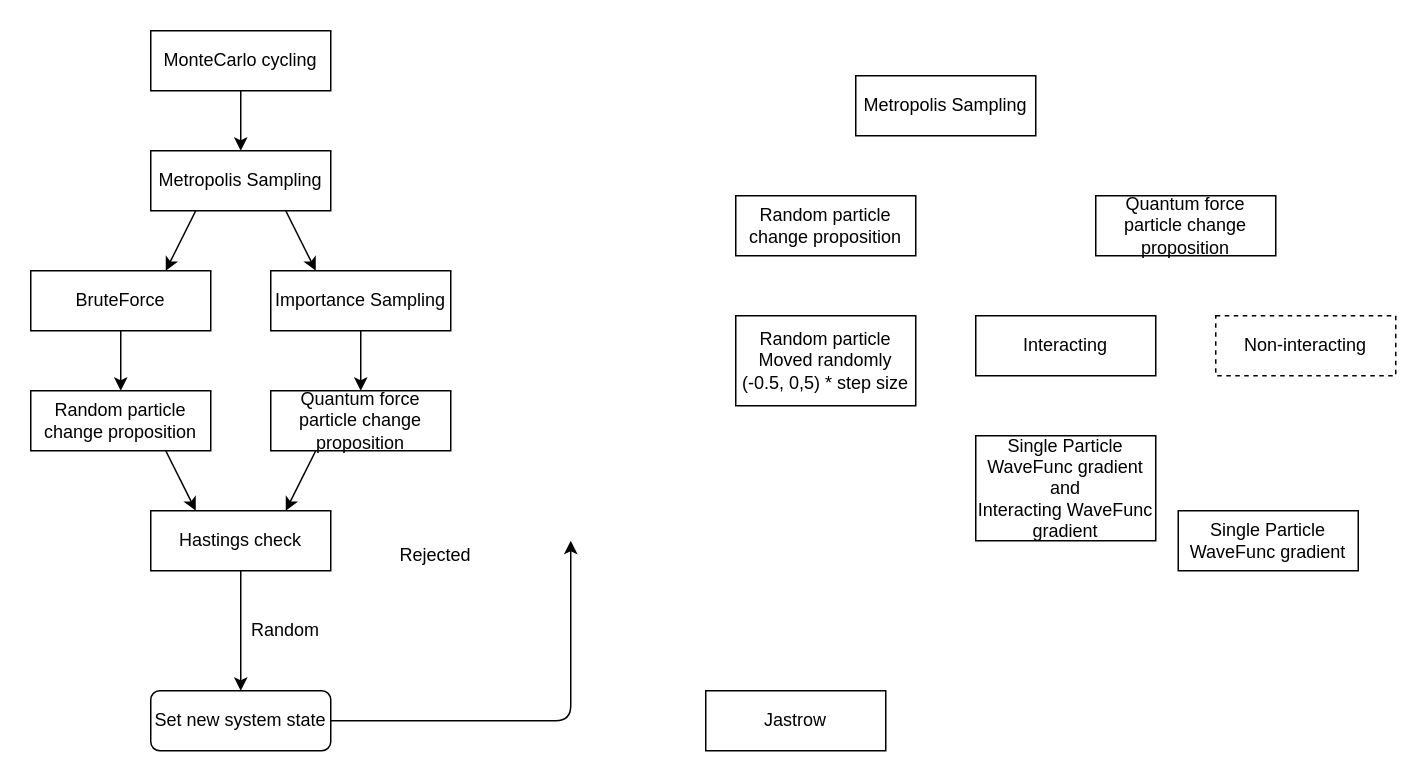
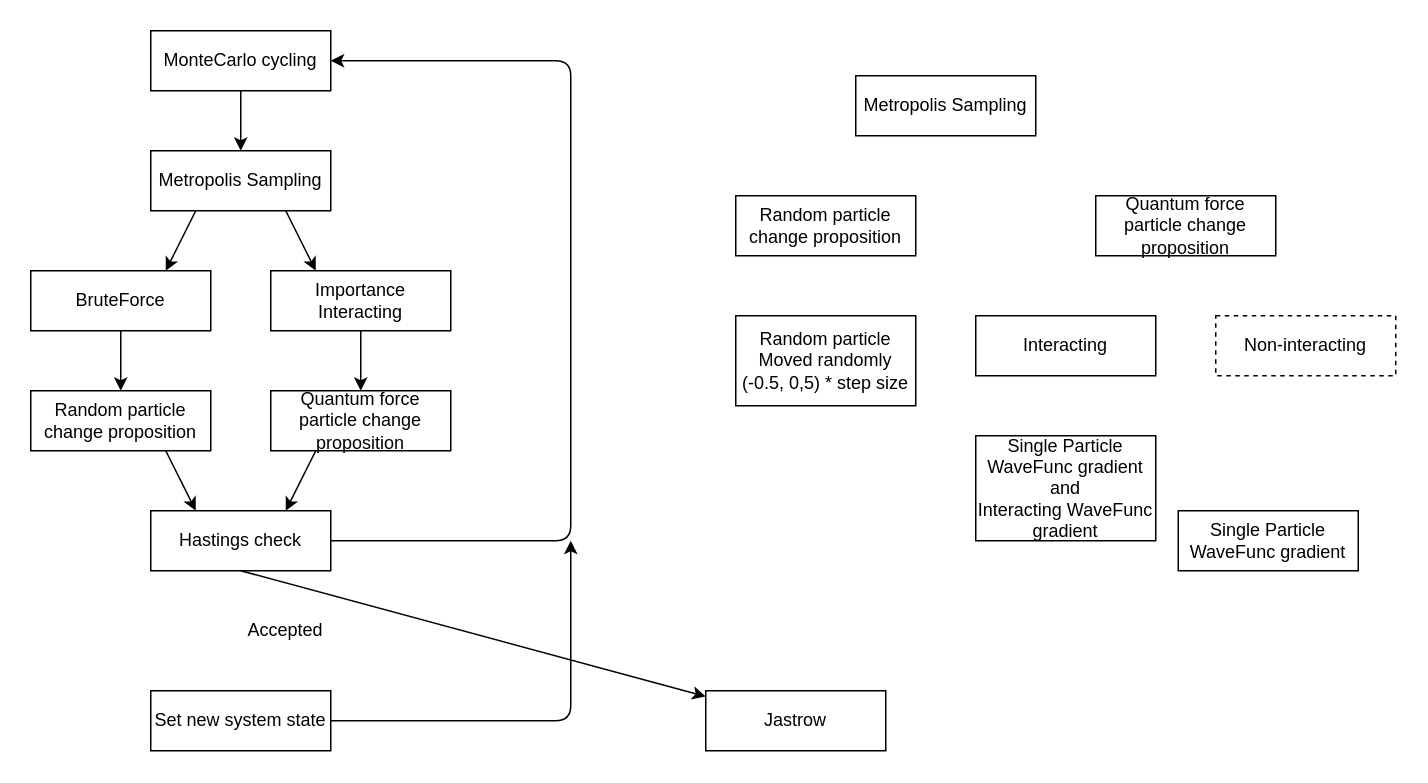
node "Importance Sampling": label "Importance Sampling" -> "Importance Interacting"
edge "Hastings check" -> "MonteCarlo cycling": added
node "Rejected": removed
edge "Hastings check" -> "Set new system state": now "Hastings check" -> "Jastrow"
node "Random": label "Random" -> "Accepted"
node "Set new system state": shape rounded rectangle -> rectangle
